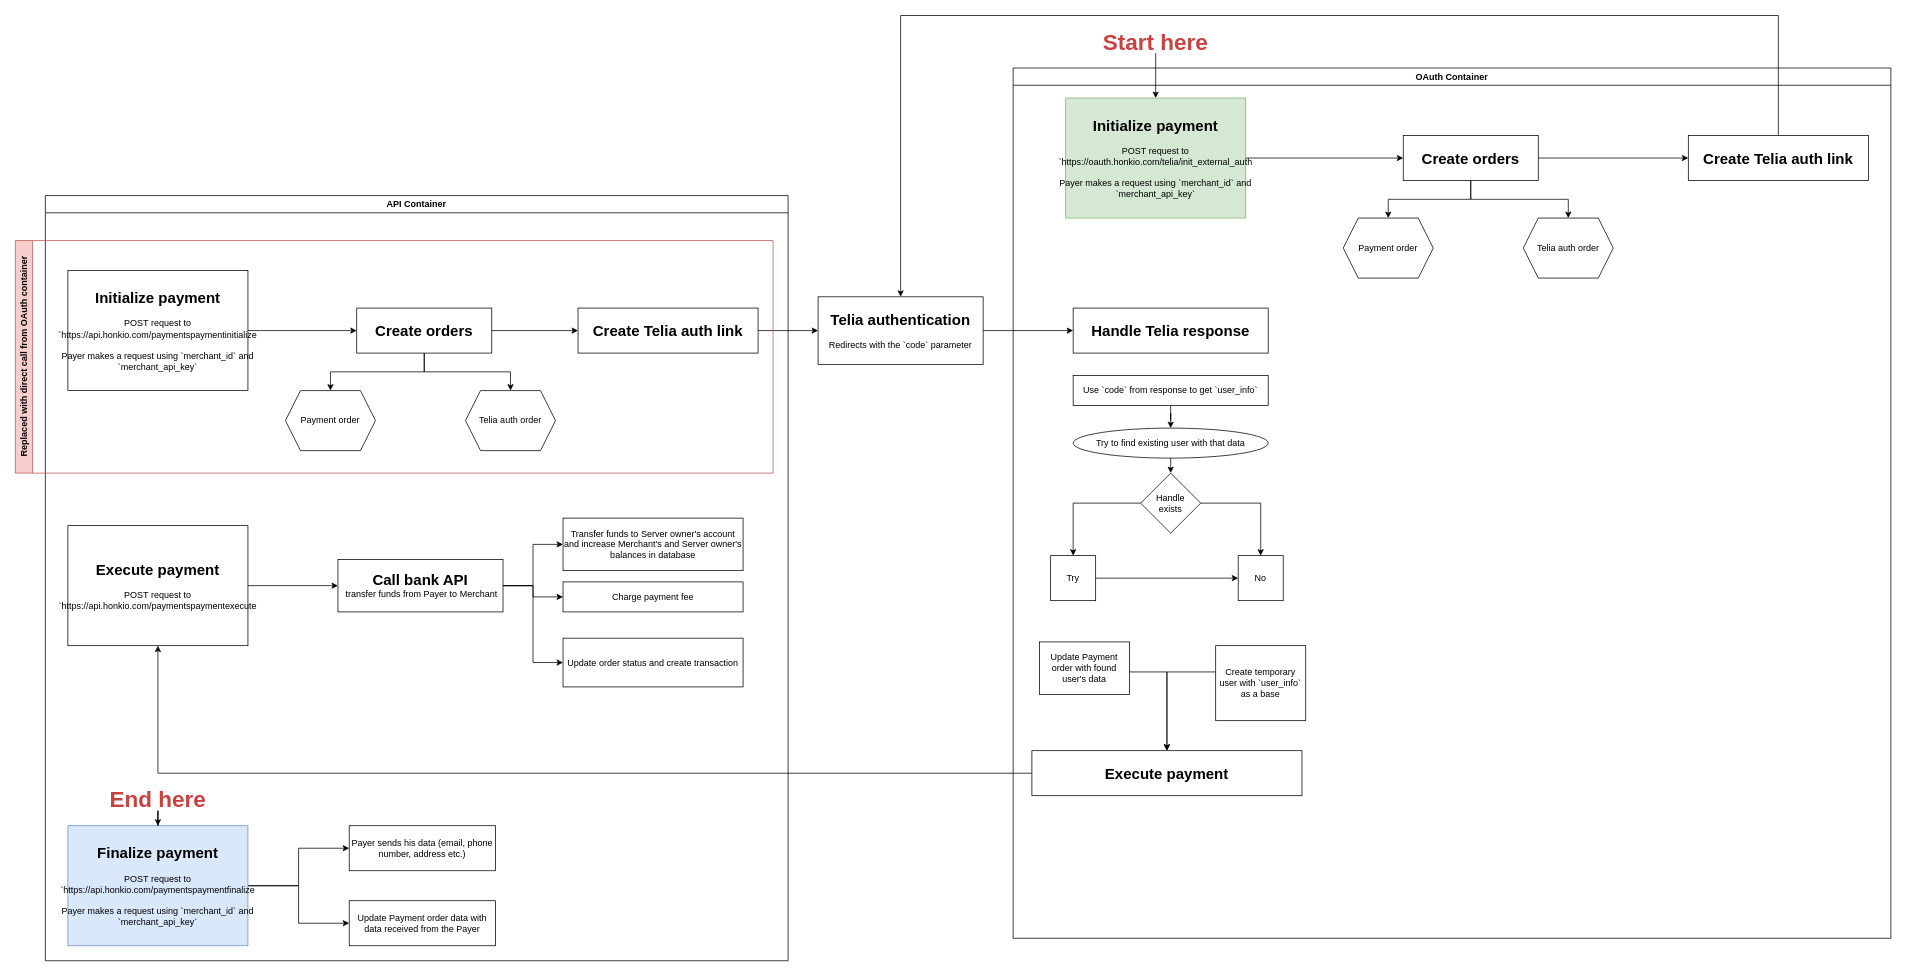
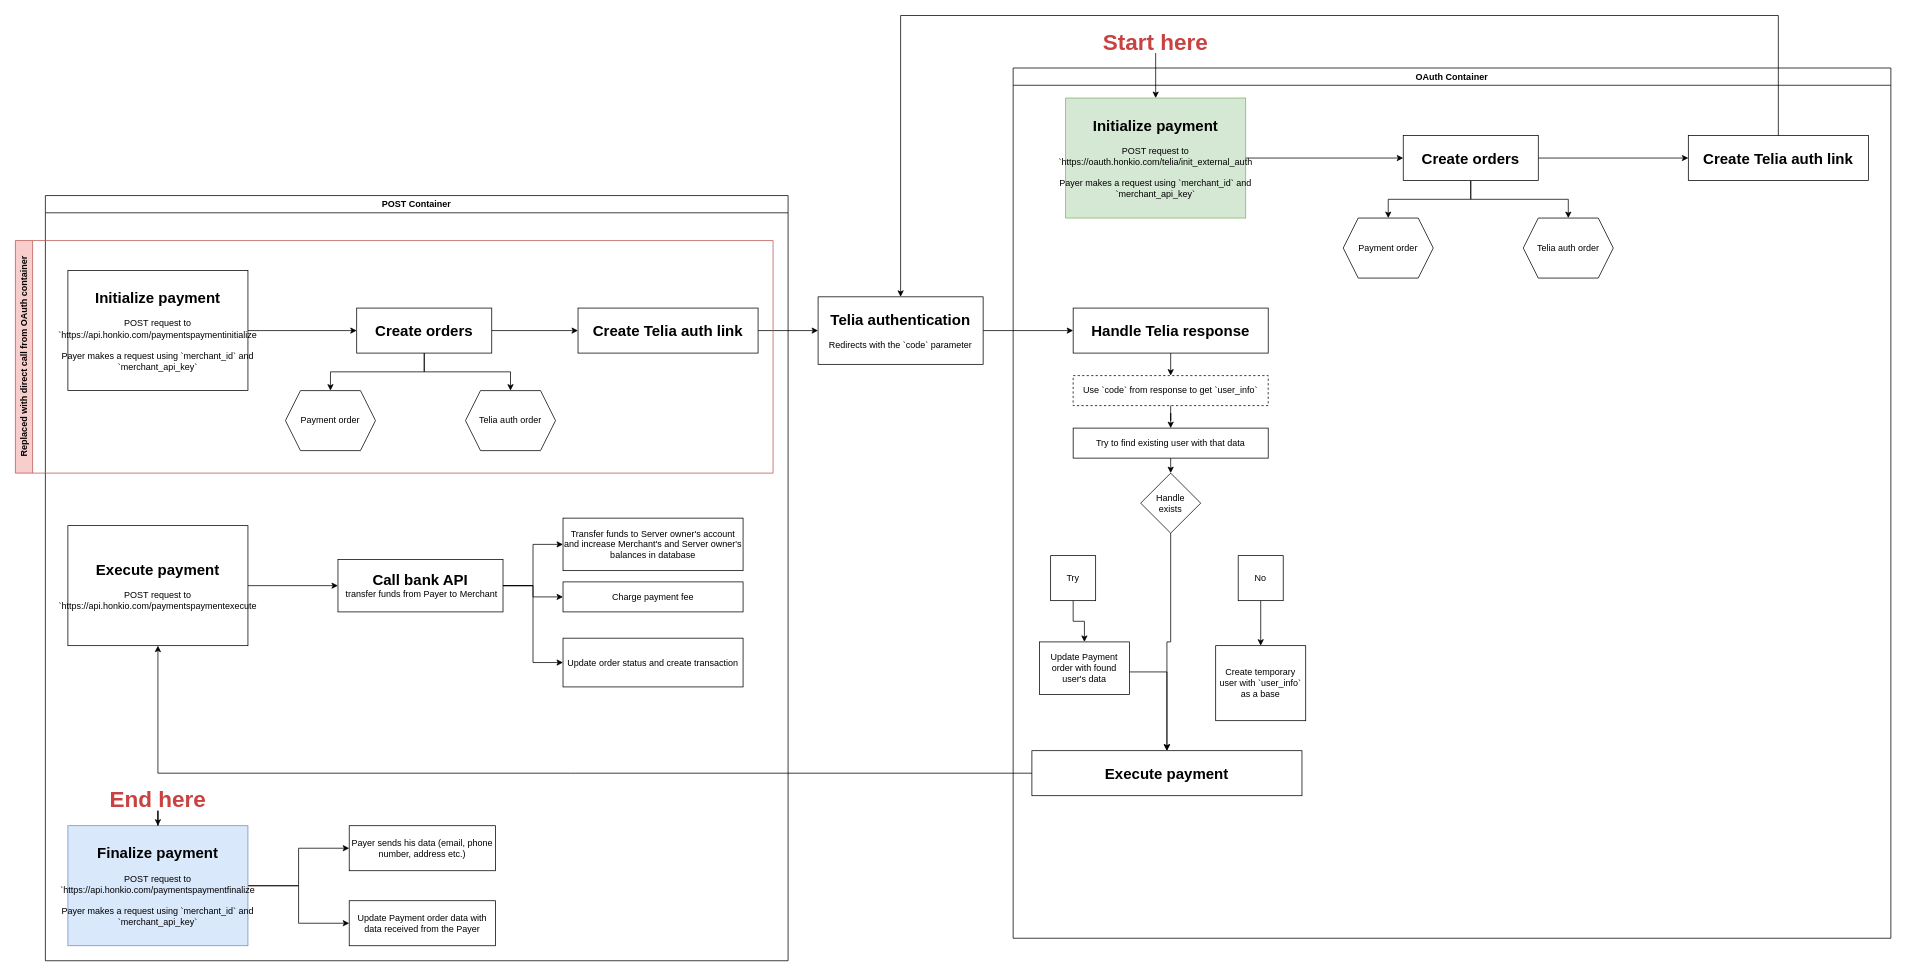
node "API Container": label "API Container" -> "POST Container"
edge "Handle Telia response" -> "Use `code` from response to get `user_info`": added
node "Use `code` from response to get `user_info`": style solid -> dashed
node "Try to find existing user with that data": shape ellipse -> rectangle
edge "Handle exists" -> "Try": removed
edge "Handle exists" -> "No": now "Handle exists" -> "Execute payment"
edge "Try" -> "No": now "Try" -> "Update Payment order with found user's data"
edge "No" -> "Create temporary user with `user_info` as a base": added
edge "Create temporary user with `user_info` as a base" -> "Execute payment": removed
